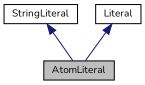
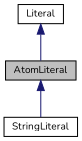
edge "AtomLiteral" -> "StringLiteral": reversed
